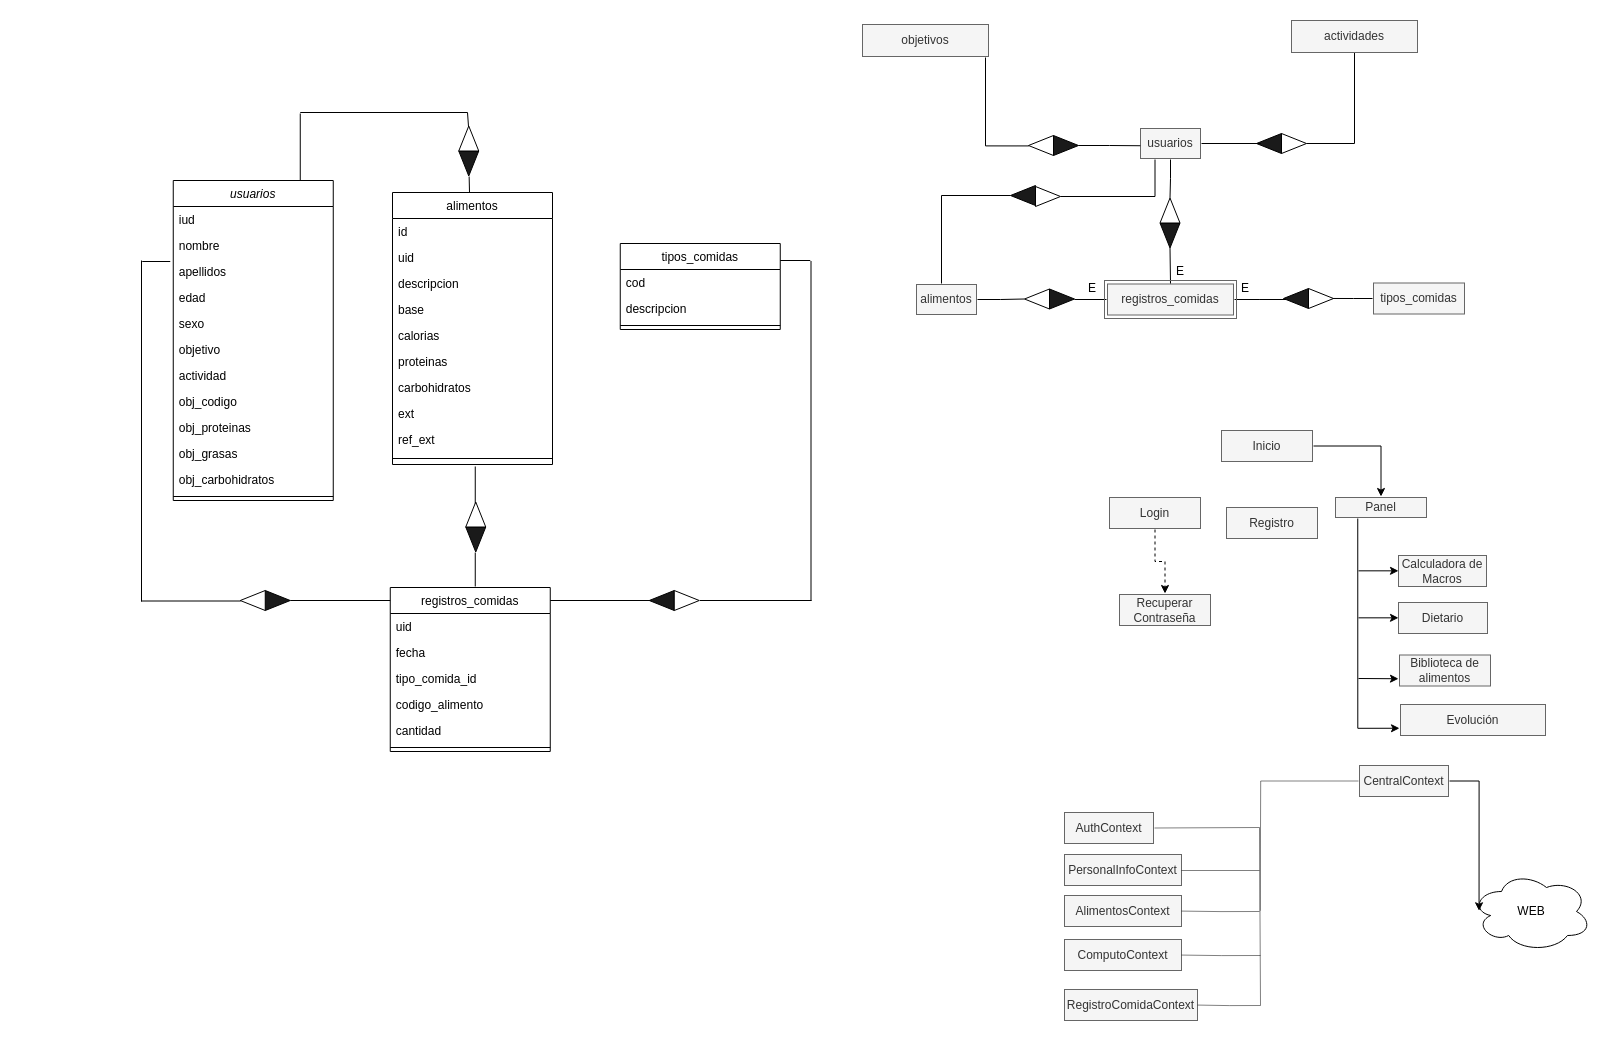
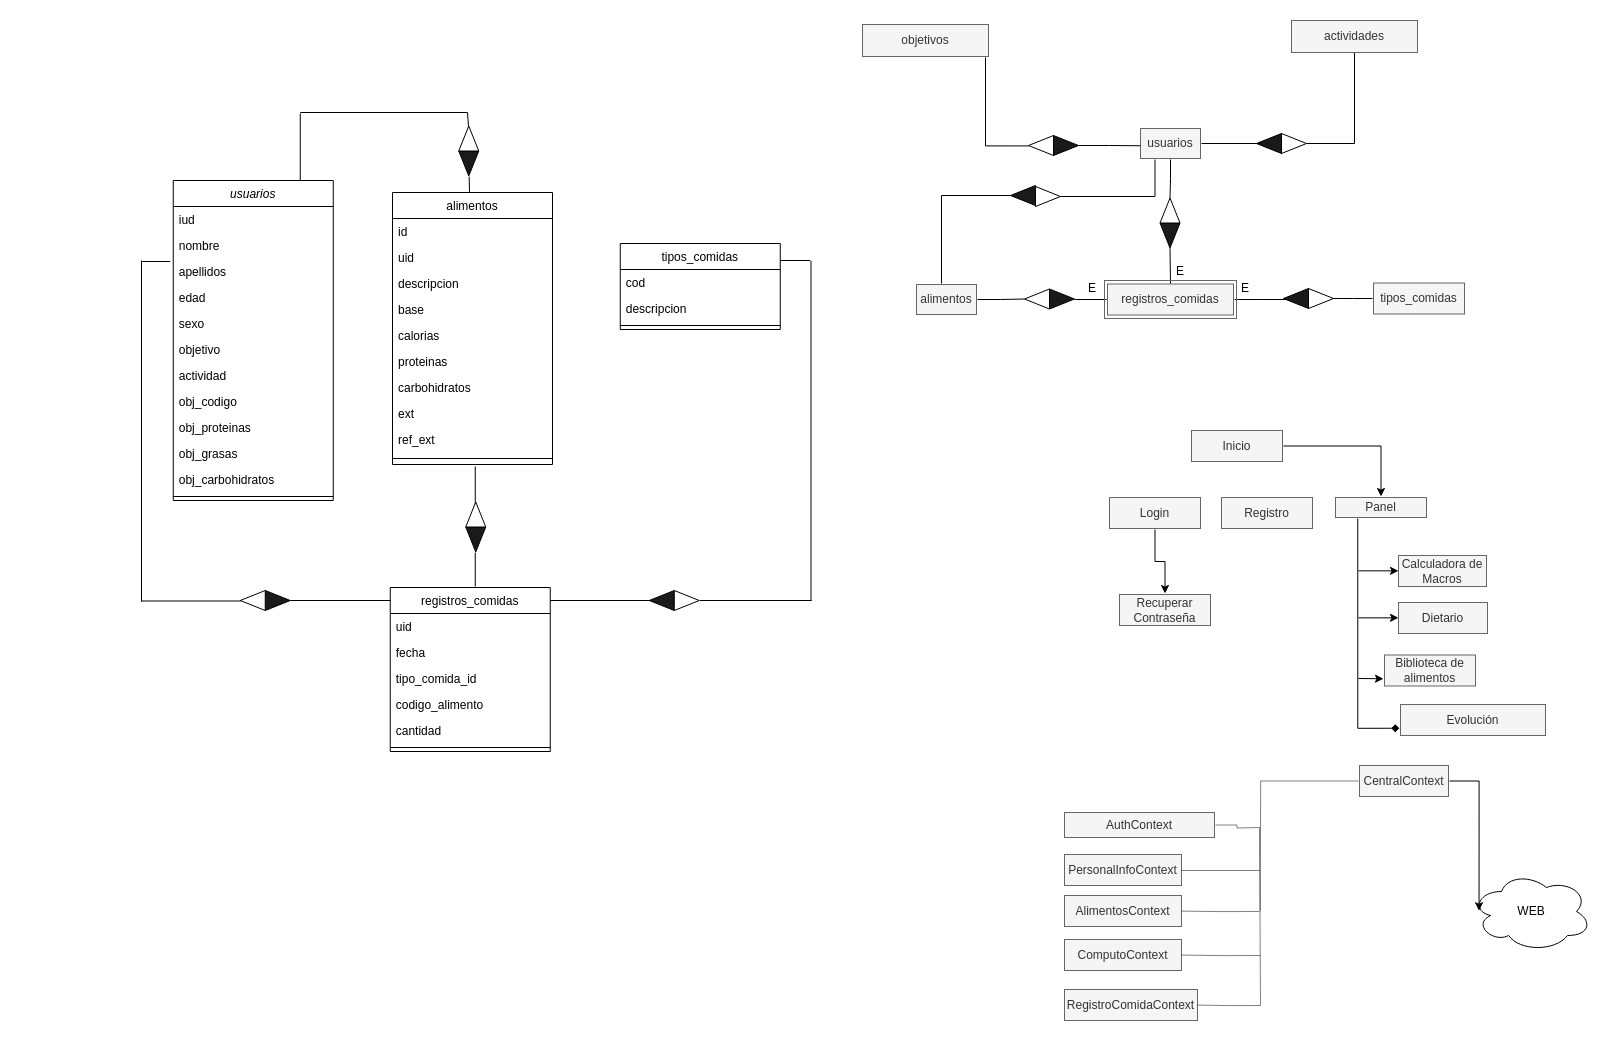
node "Inicio": moved (1267, 446) -> (1237, 446)
node "Registro": moved (1272, 523) -> (1267, 513)
edge "Login" -> "Recuperar Contraseña": style dashed -> solid
node "Biblioteca de alimentos": moved (1445, 671) -> (1430, 671)
edge "Panel" -> "Evolución": arrowhead classic -> diamond
node "AuthContext": size 89x31 -> 150x25
